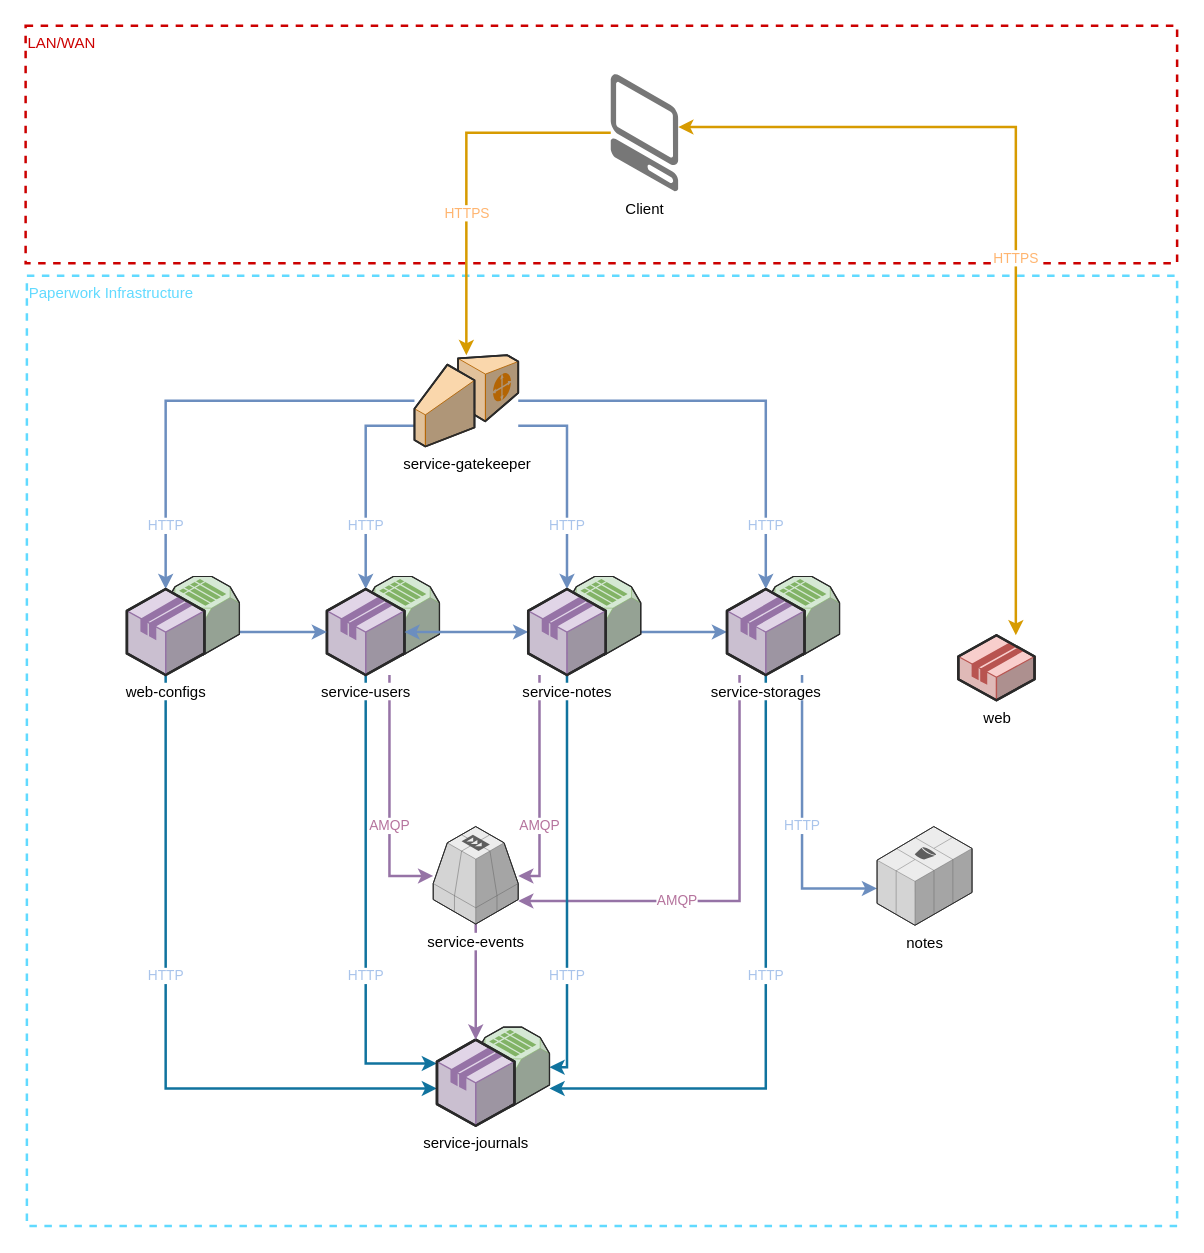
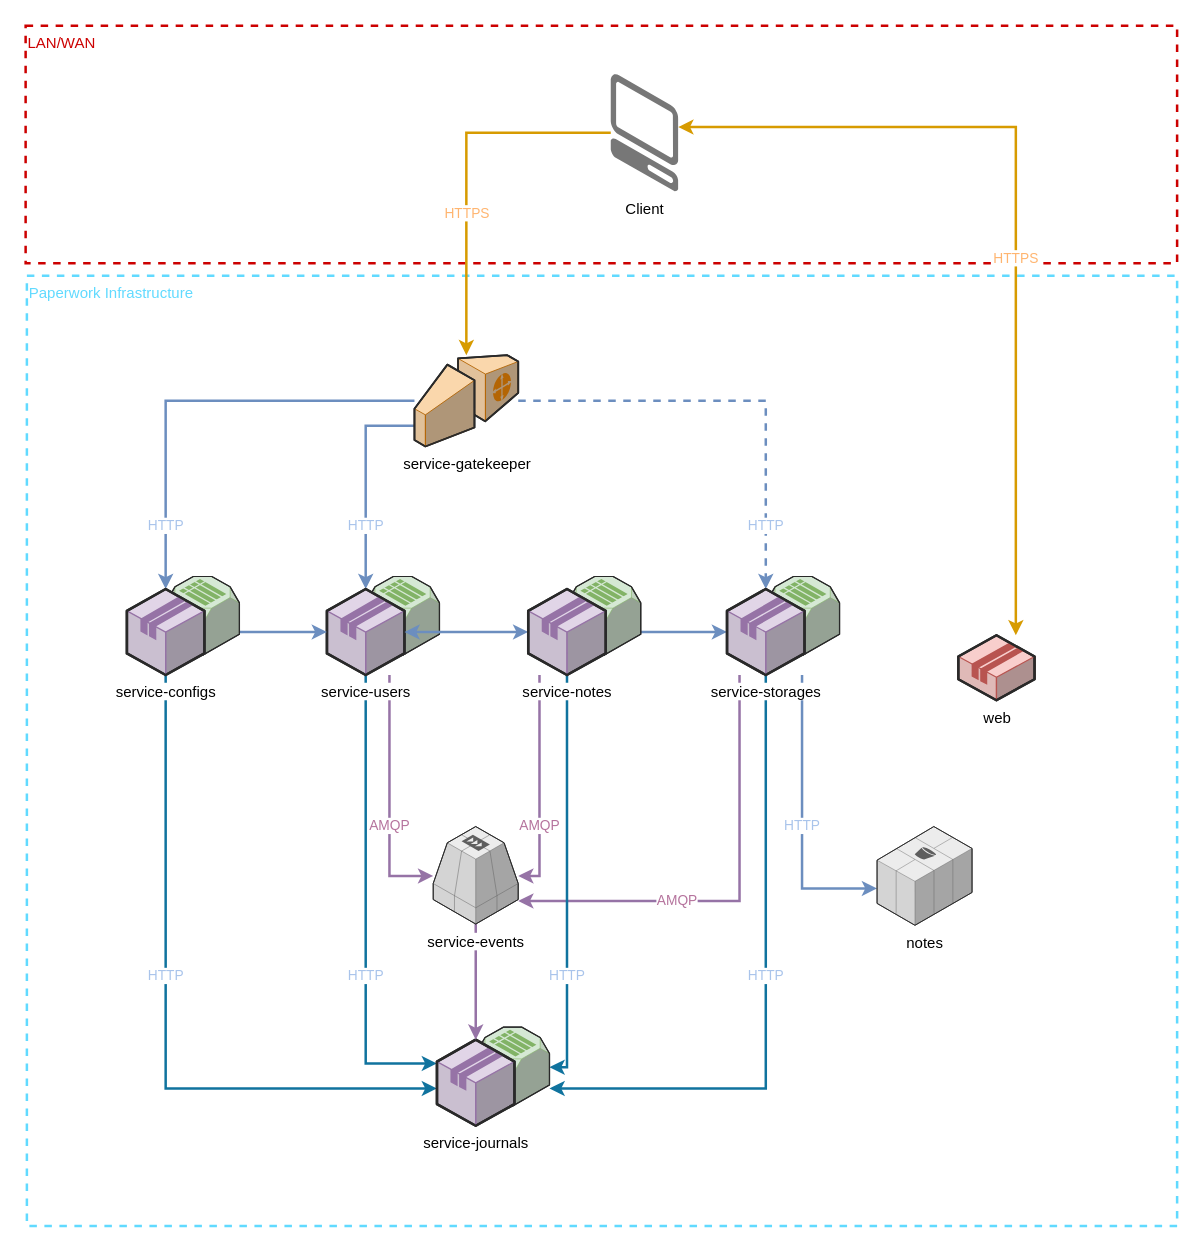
edge "service-gatekeeper" -> "service-storages": style solid -> dashed
edge "service-gatekeeper" -> "service-notes": removed, label "HTTP"
node "web-configs": label "web-configs" -> "service-configs"
